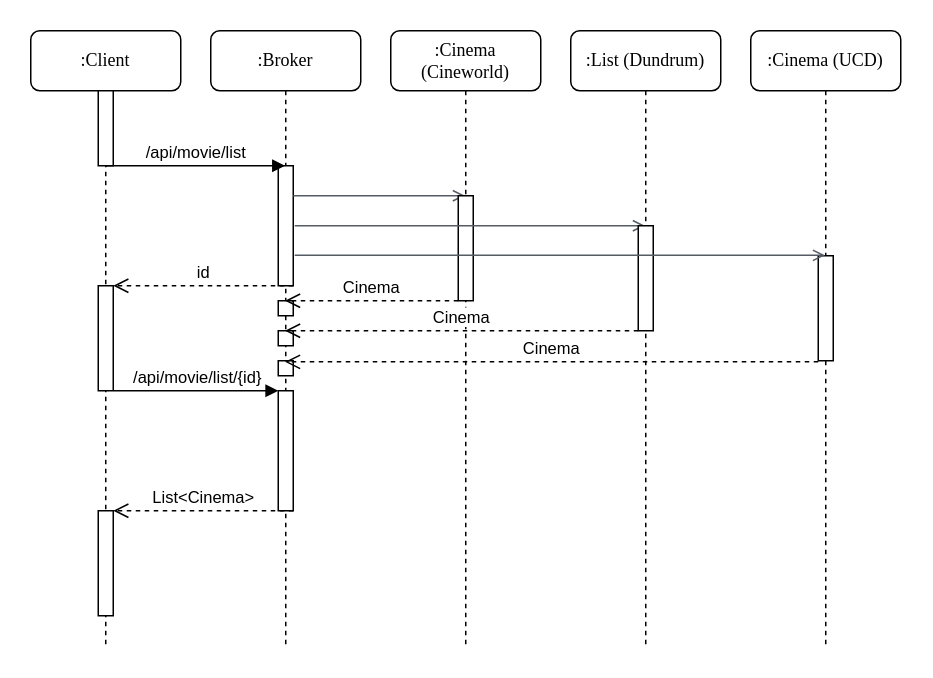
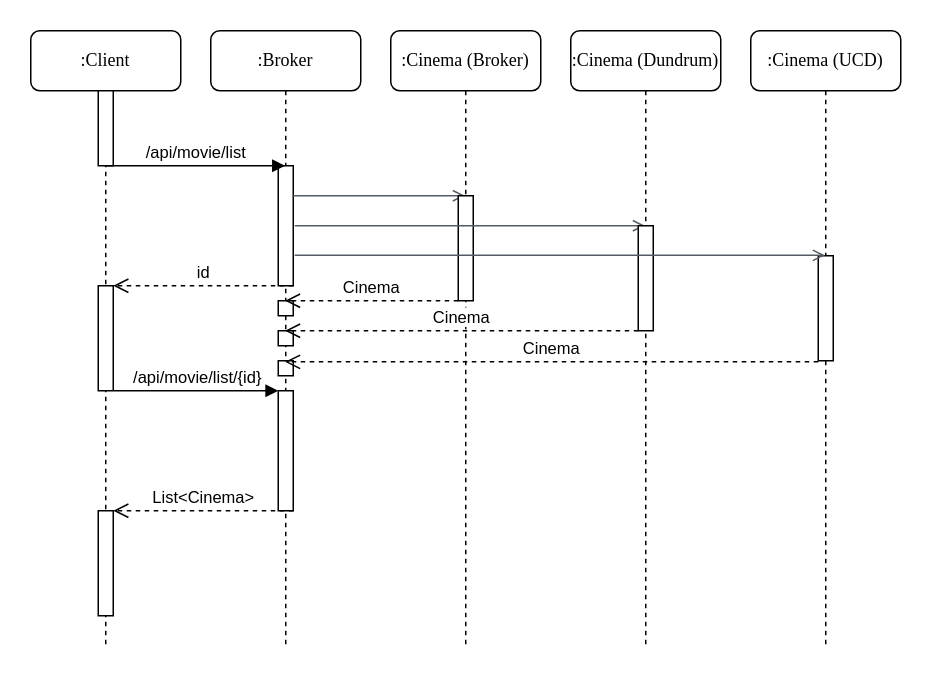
node ":Cinema (Cineworld)": label ":Cinema (Cineworld)" -> ":Cinema (Broker)"
node ":List (Dundrum)": label ":List (Dundrum)" -> ":Cinema (Dundrum)"
